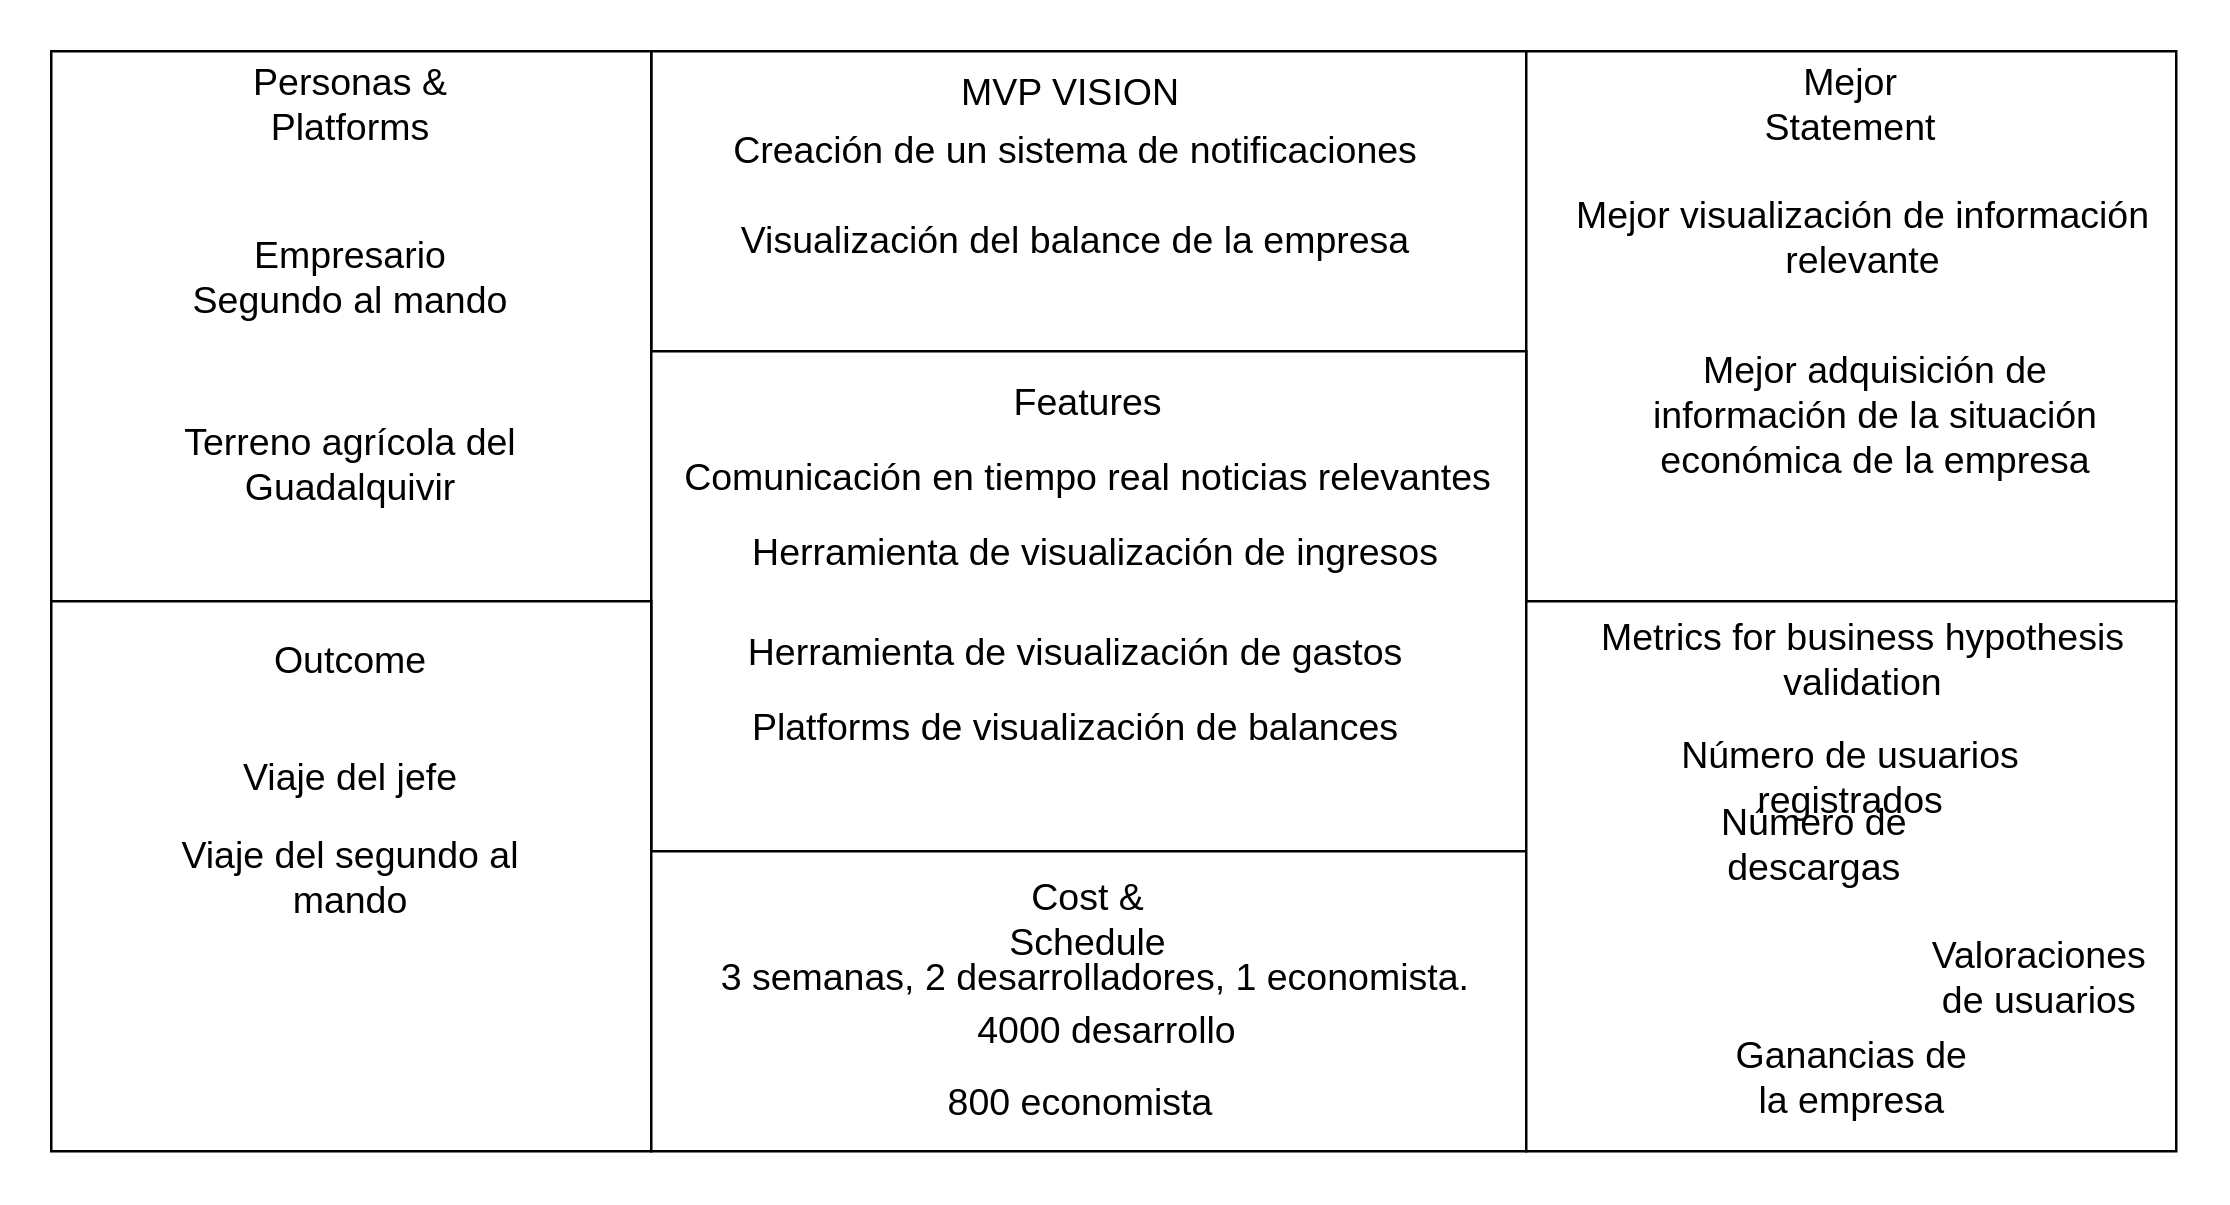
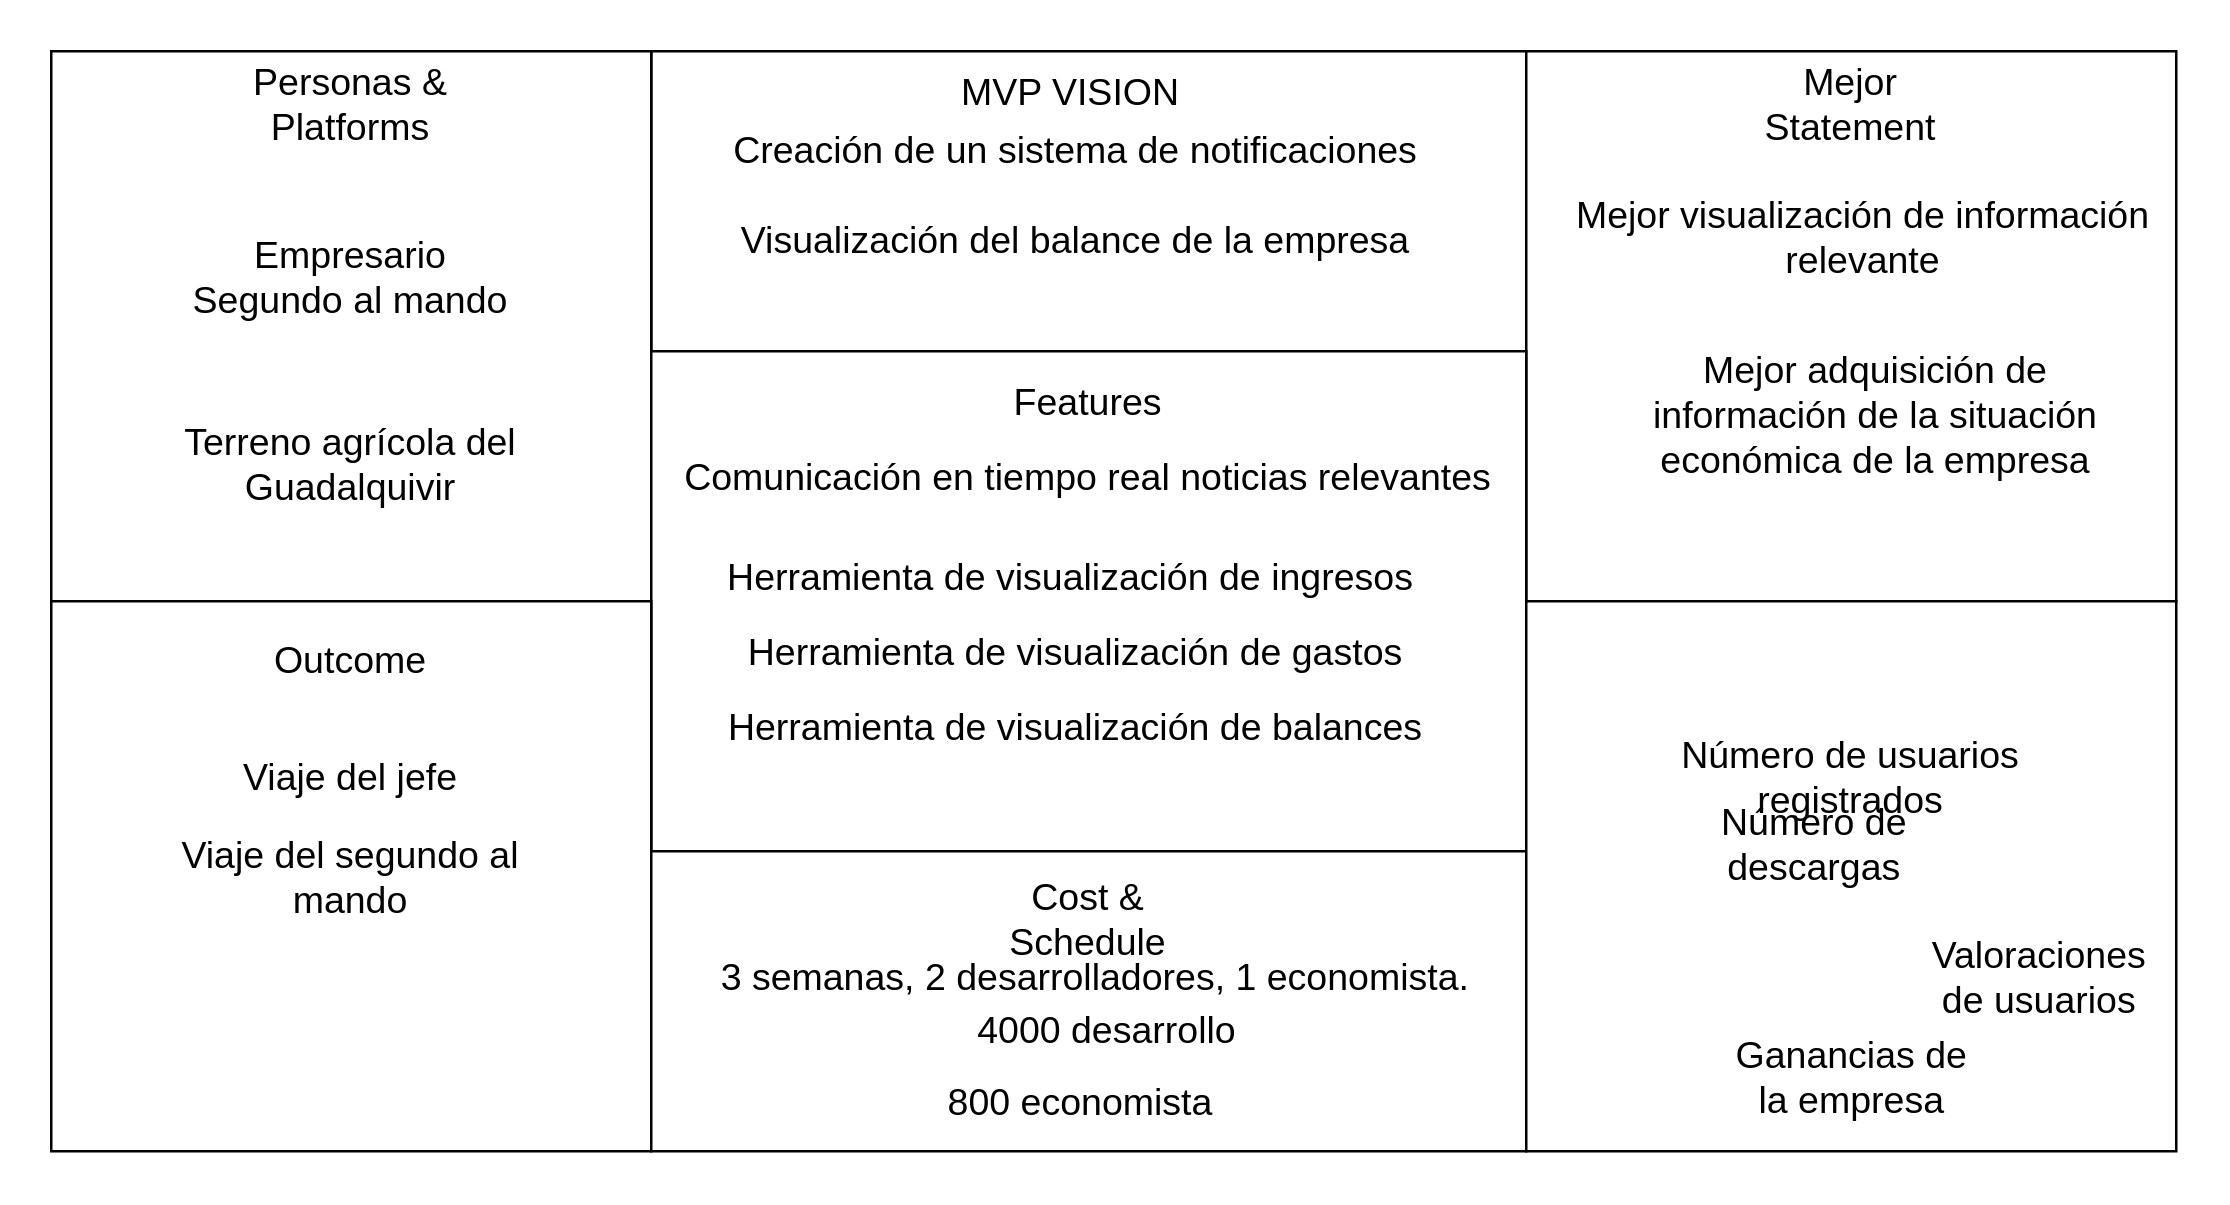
node "Herramienta de visualización de ingresos": moved (1096, 551) -> (1071, 576)
node "Metrics for business hypothesis validation": removed
node "Platforms de visualización de balances": label "Platforms de visualización de balances" -> "Herramienta de visualización de balances"
